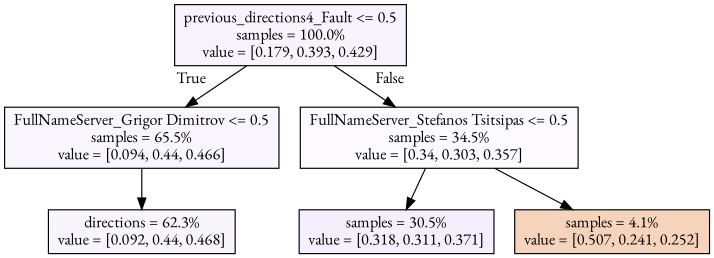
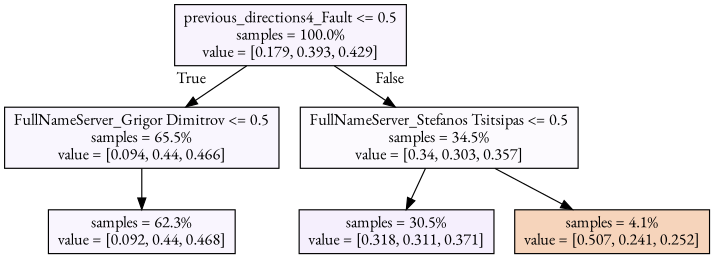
node "directions = 62.3% value = [0.092, 0.44, 0.468]": label "directions = 62.3% value = [0.092, 0.44, 0.468]" -> "samples = 62.3% value = [0.092, 0.44, 0.468]"
